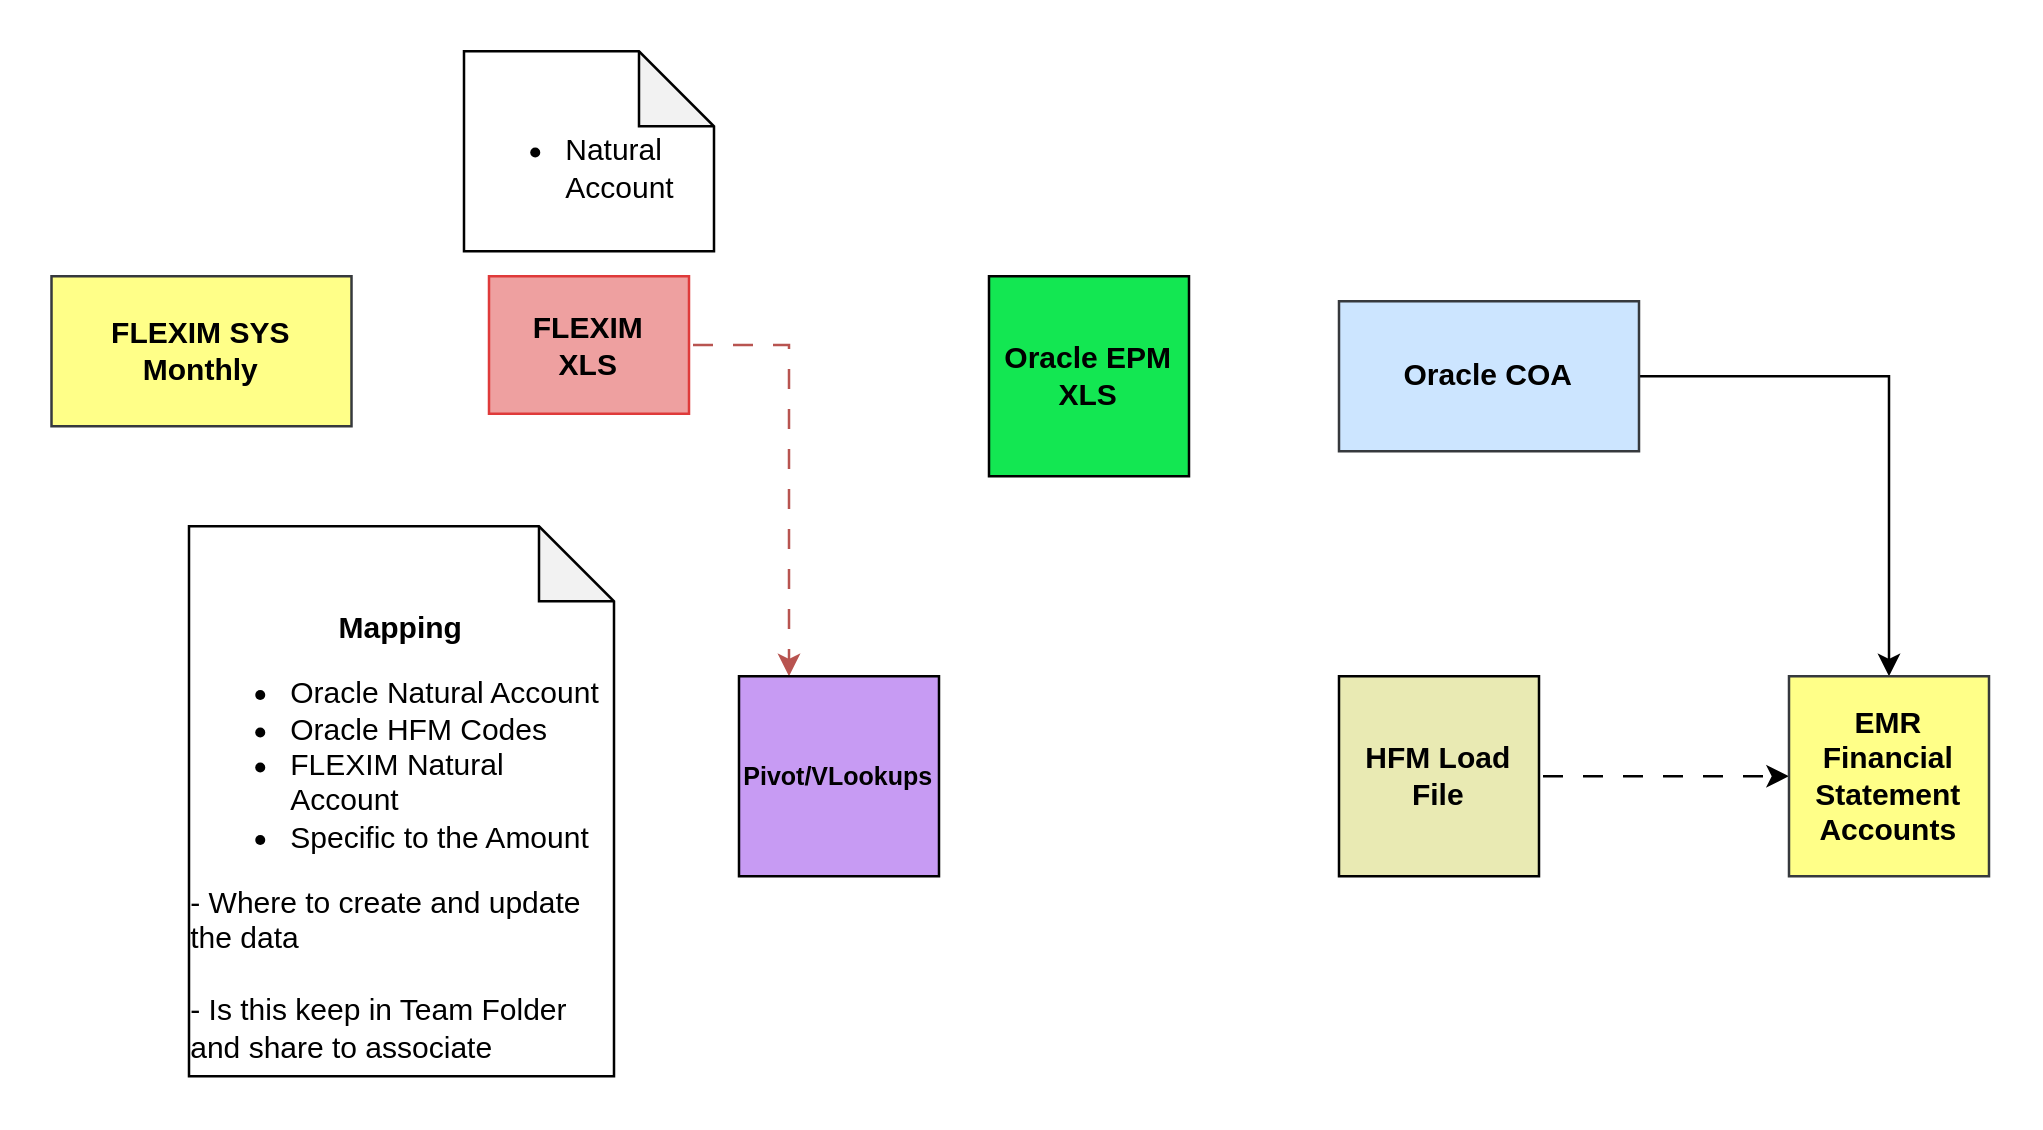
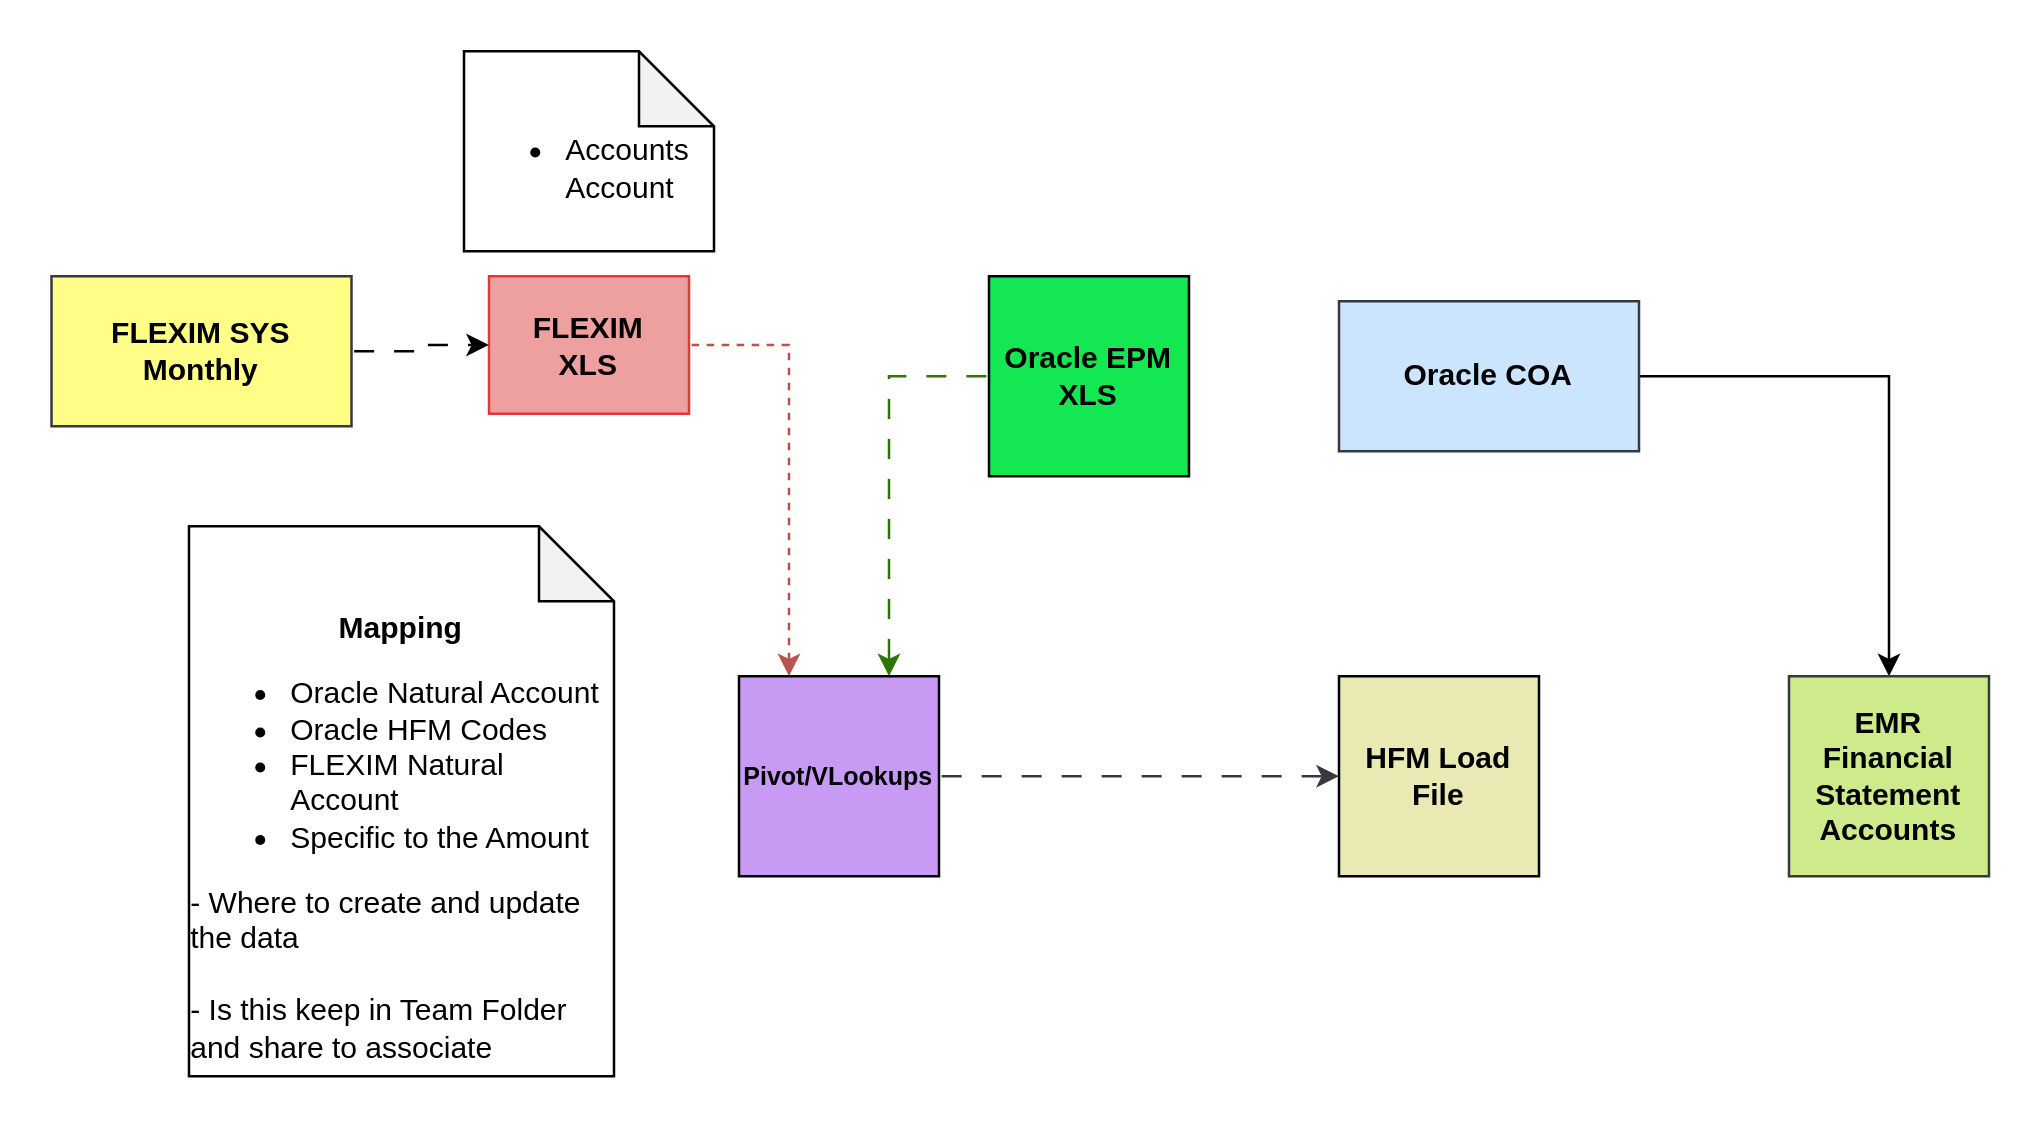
node "Natural Account": label "Natural Account" -> "Accounts Account"
edge "FLEXIM SYS Monthly" -> "FLEXIM XLS": added
edge "Oracle EPM XLS" -> "Pivot/VLookups": added
edge "FLEXIM XLS" -> "Pivot/VLookups": style solid -> dashed
edge "Pivot/VLookups" -> "HFM Load File": added
edge "HFM Load File" -> "EMR Financial Statement Accounts": removed
node "EMR Financial Statement Accounts": fillcolor #ffff88 -> #cdeb8b
